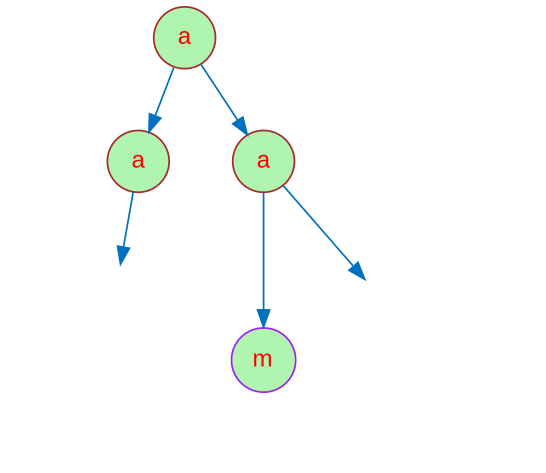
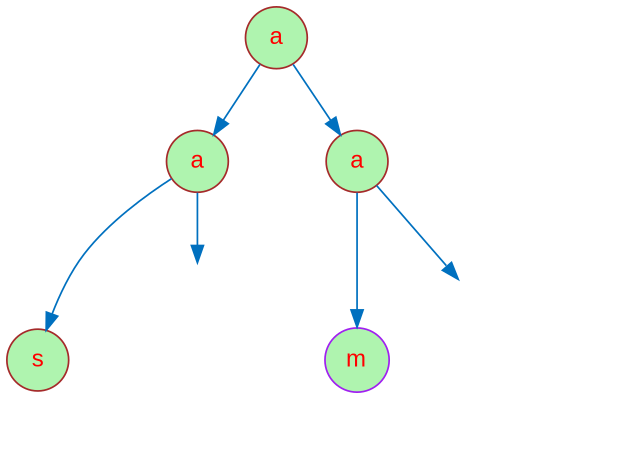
node "s": added
